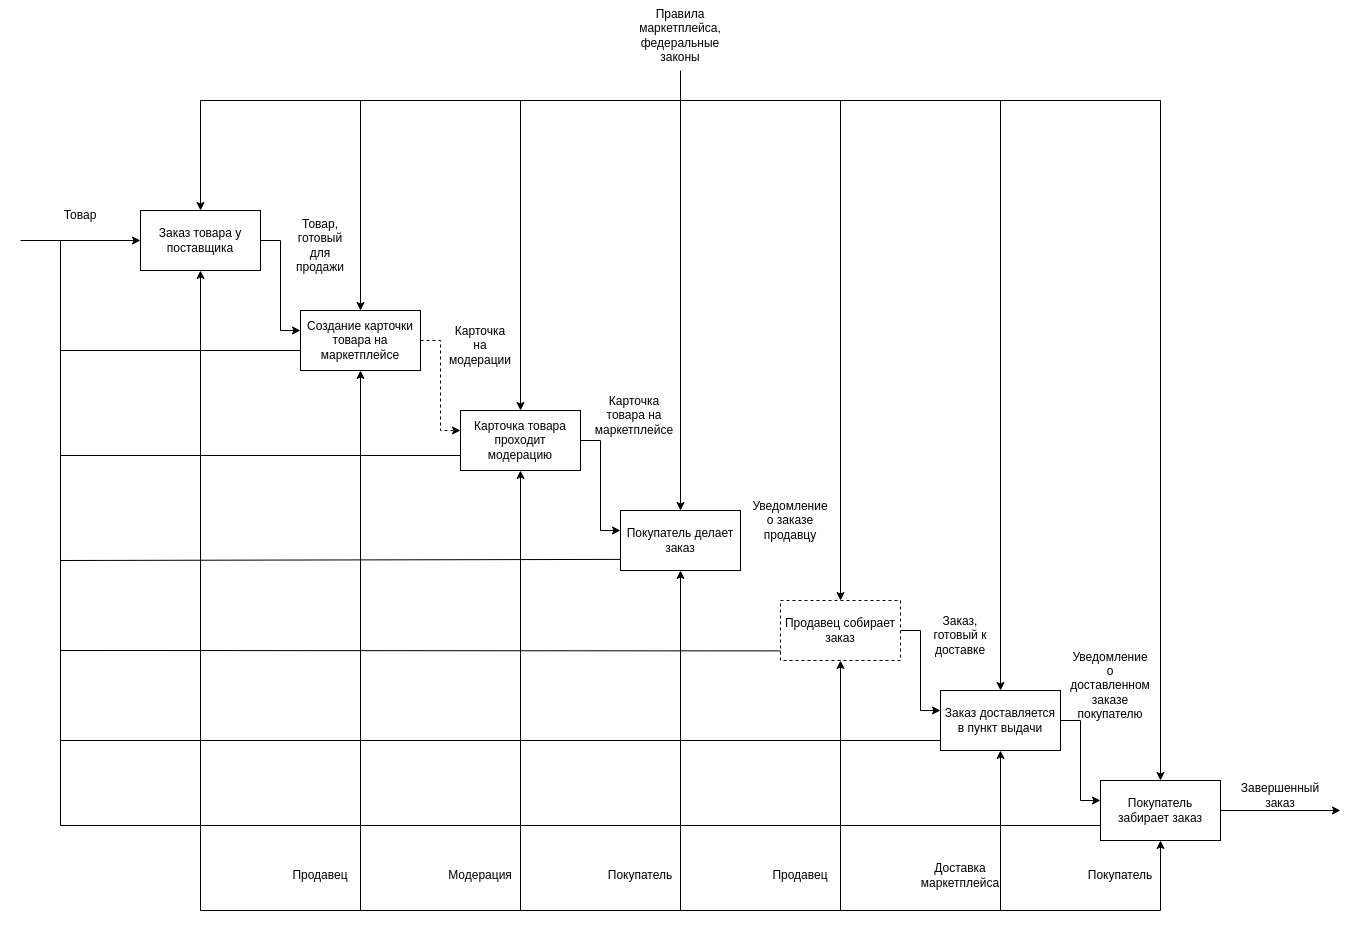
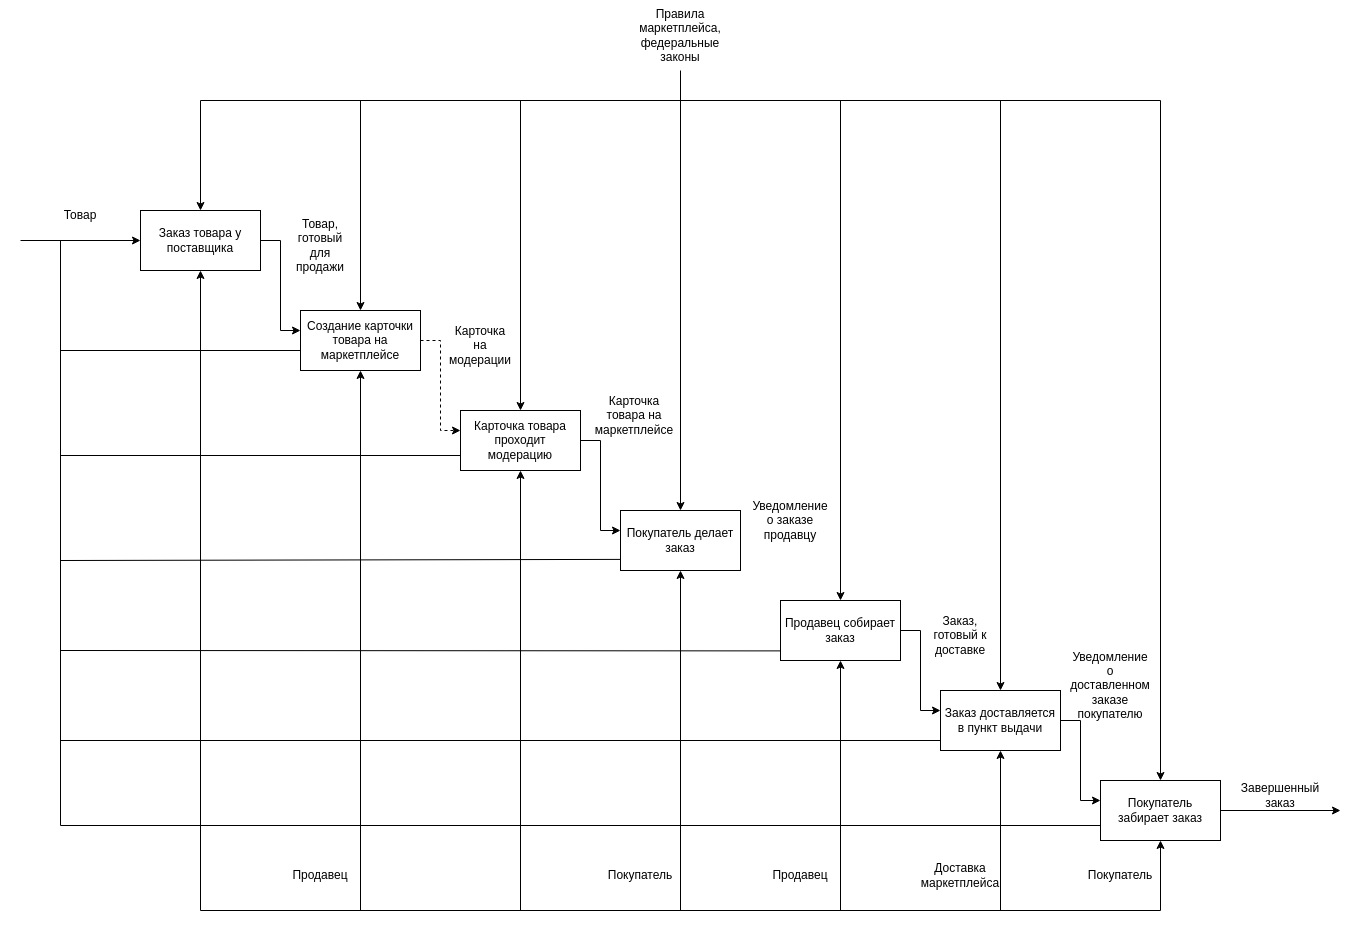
node "Продавец собирает заказ": style dashed -> solid
node "Модерация": removed
